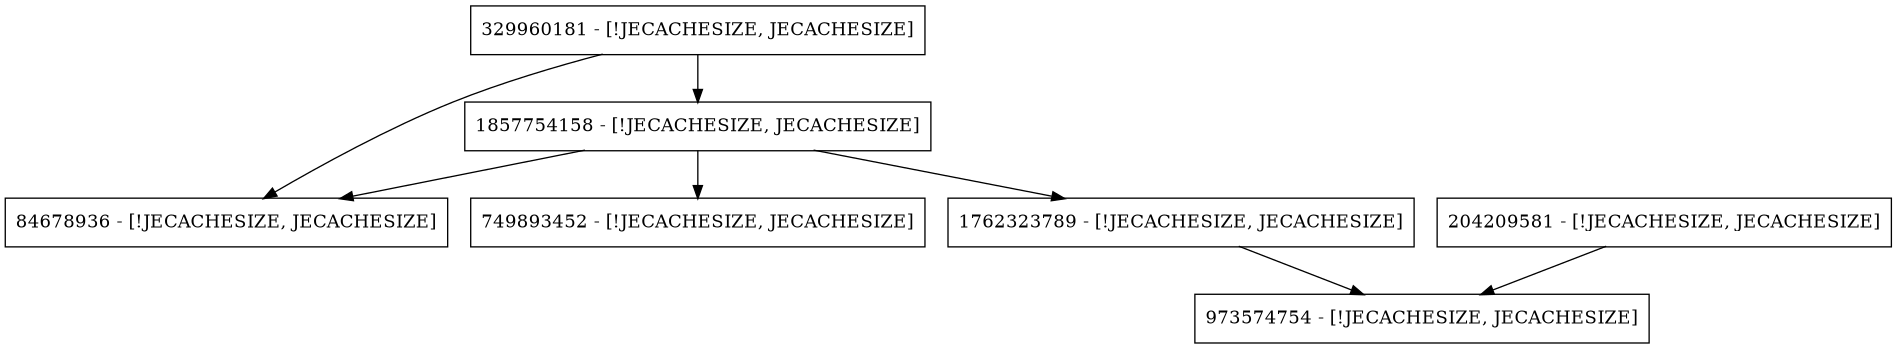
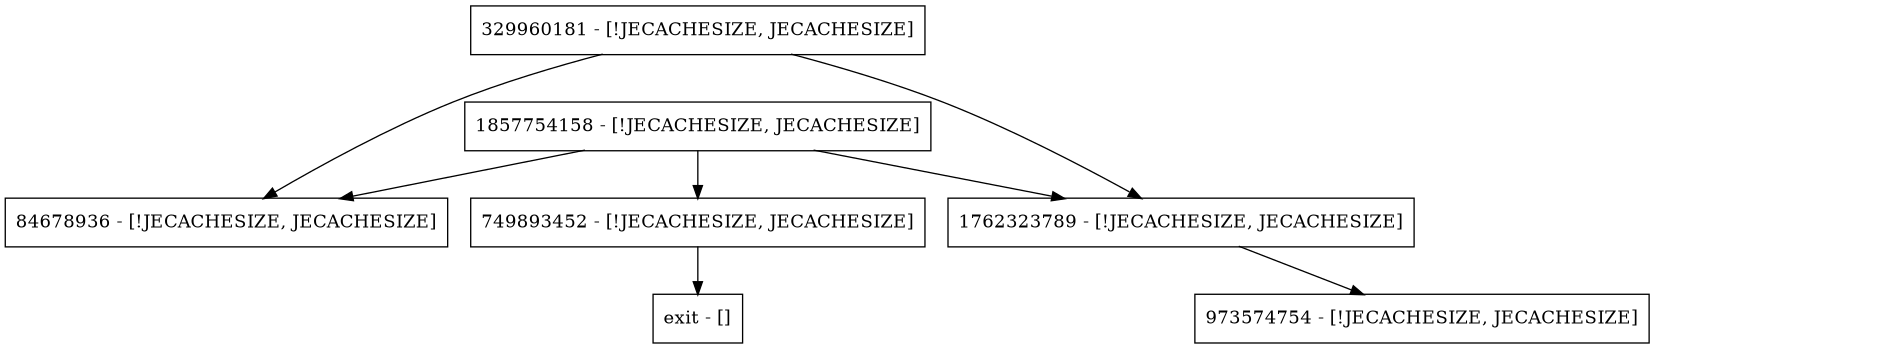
edge "329960181 - [!JECACHESIZE, JECACHESIZE]" -> "1857754158 - [!JECACHESIZE, JECACHESIZE]": now "329960181 - [!JECACHESIZE, JECACHESIZE]" -> "1762323789 - [!JECACHESIZE, JECACHESIZE]"
node "204209581 - [!JECACHESIZE, JECACHESIZE]": removed
node "exit - []": added
